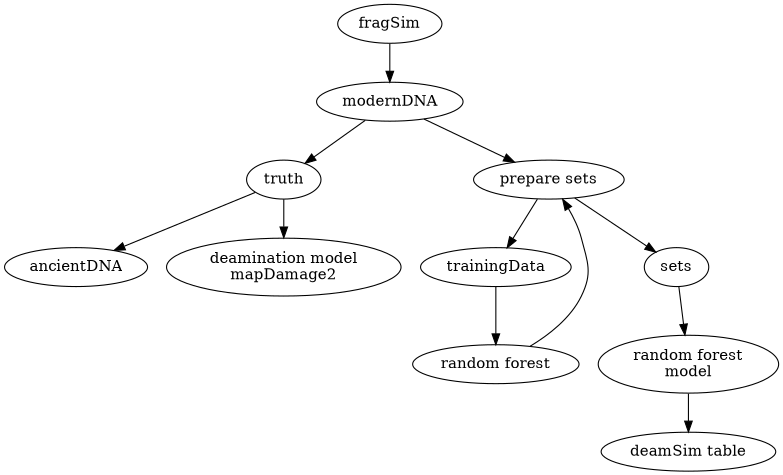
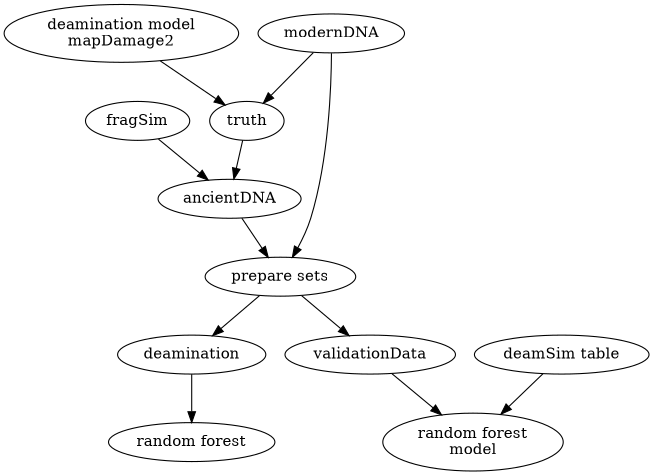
edge "fragSim" -> "modernDNA": now "fragSim" -> "ancientDNA"
edge "truth" -> "deamination model mapDamage2": reversed
node "trainingData": label "trainingData" -> "deamination"
node "sets": label "sets" -> "validationData"
edge "random forest" -> "prepare sets": now "ancientDNA" -> "prepare sets"
edge "random forest model" -> "deamSim table": reversed
